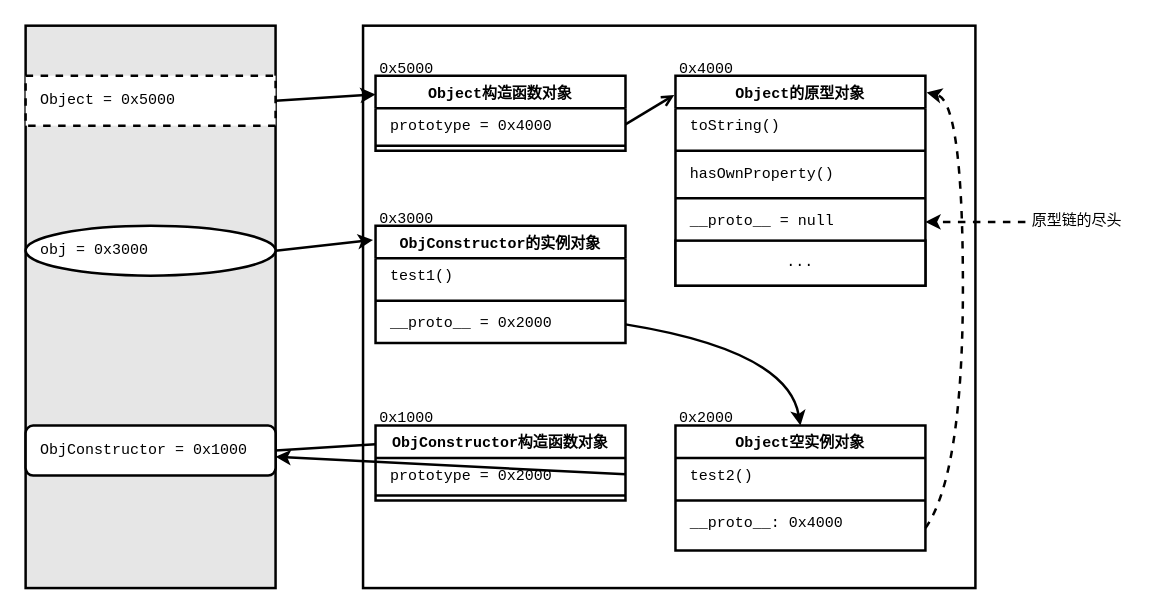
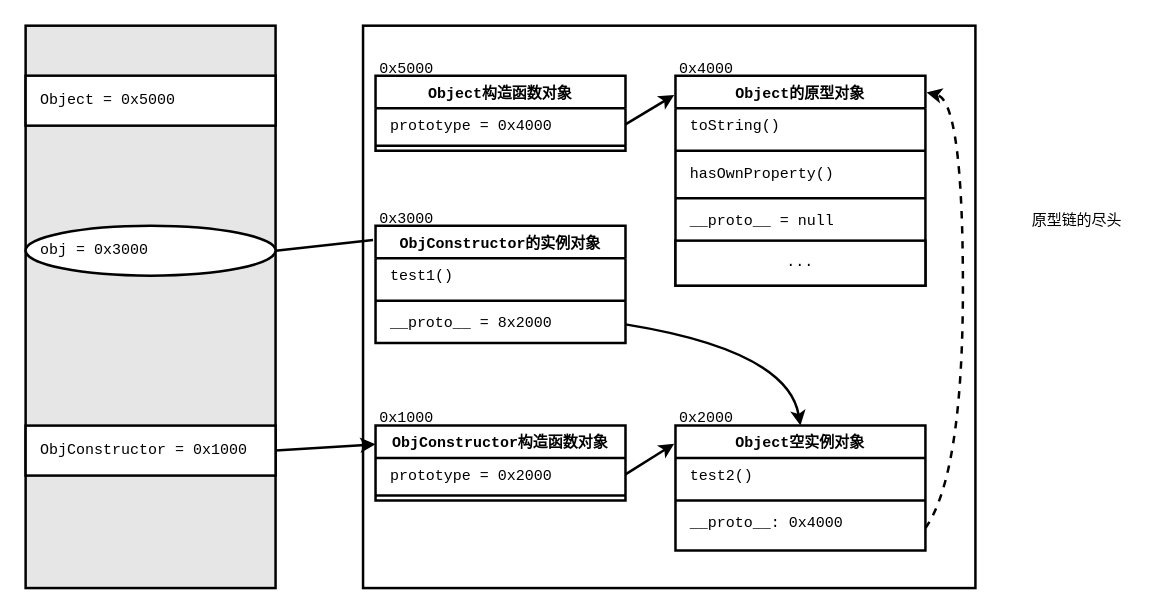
edge "Object = 0x5000" -> "Object构造函数对象": removed
node "Object = 0x5000": style dashed -> solid
edge "prototype = 0x4000" -> "Object的原型对象": arrowhead open -> classic
edge "原型链的尽头" -> "__proto__ = null": removed
edge "obj = 0x3000" -> "ObjConstructor的实例对象": arrowhead classic -> none
node "__proto__ = 0x2000": label "__proto__ = 0x2000" -> "__proto__ = 8x2000"
edge "ObjConstructor = 0x1000" -- "ObjConstructor构造函数对象": arrowhead none -> classic
node "ObjConstructor = 0x1000": shape rounded rectangle -> rectangle
edge "prototype = 0x2000" -> "ObjConstructor = 0x1000": now "prototype = 0x2000" -> "Object空实例对象"
